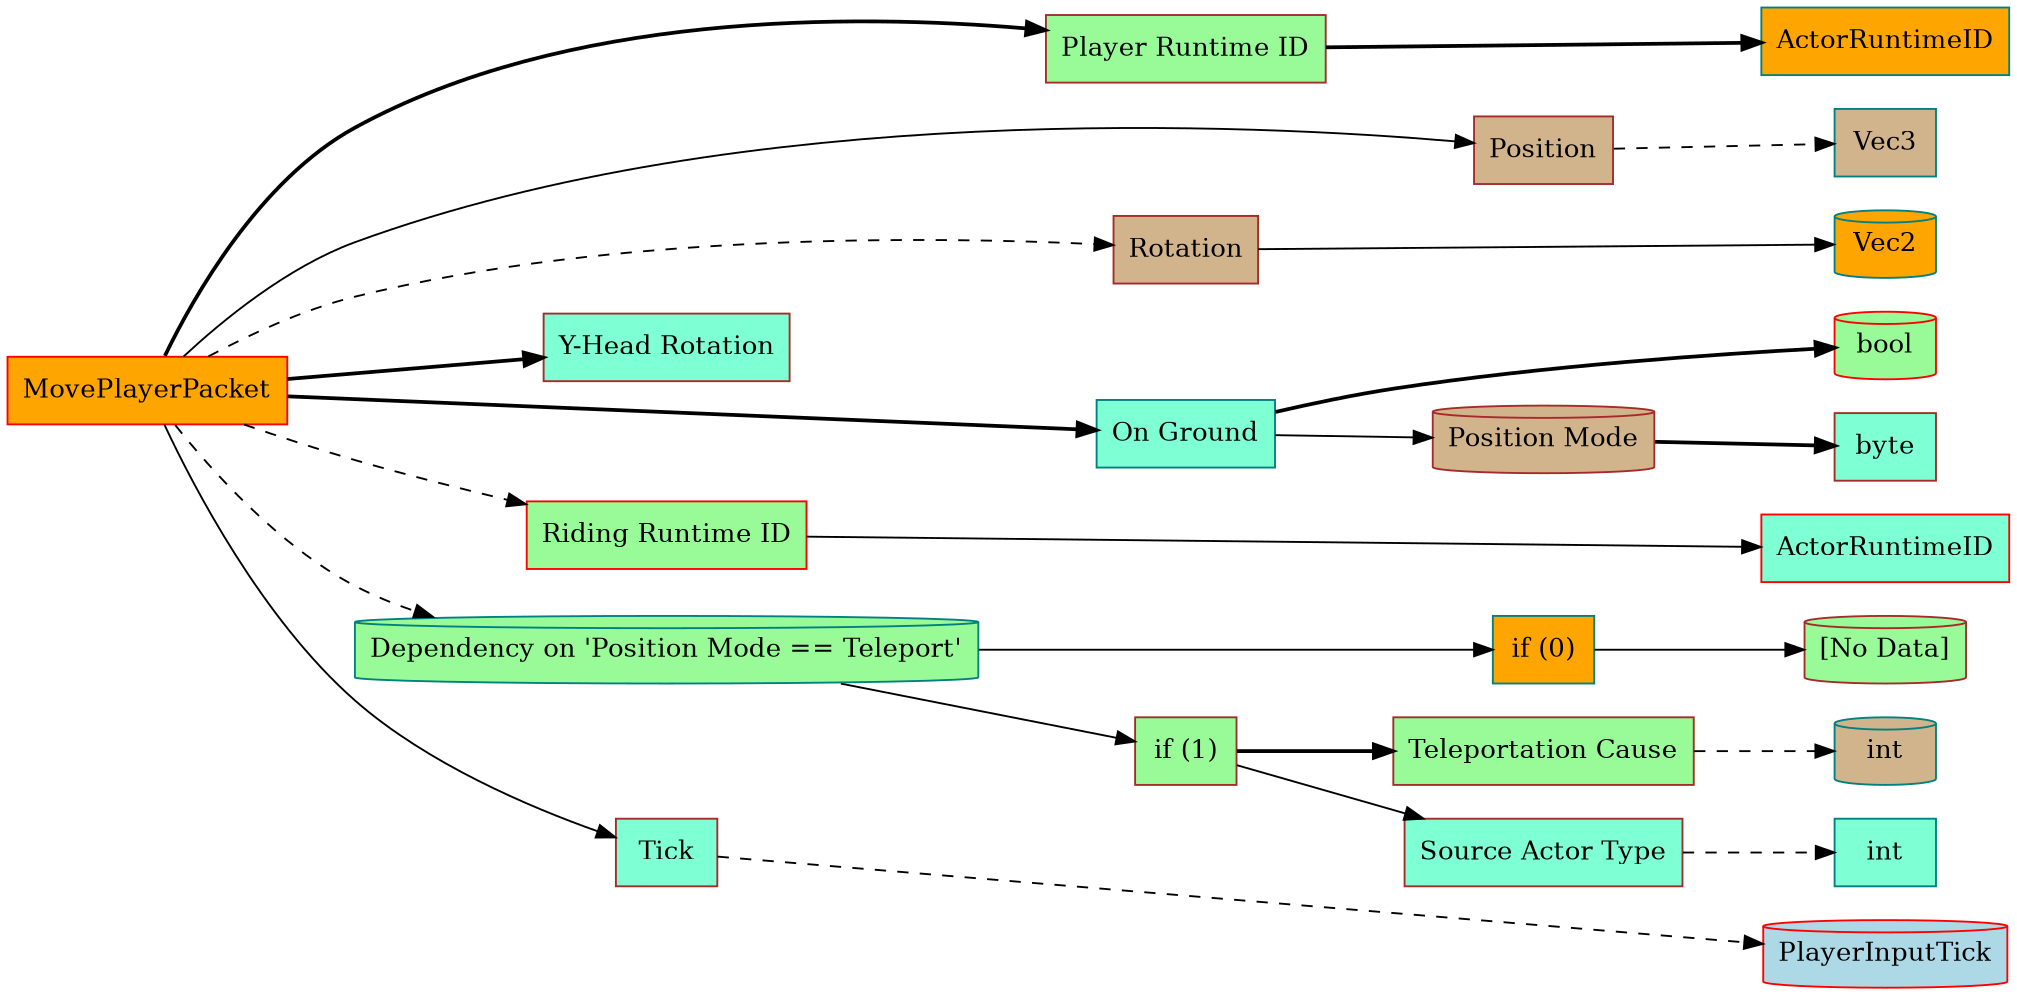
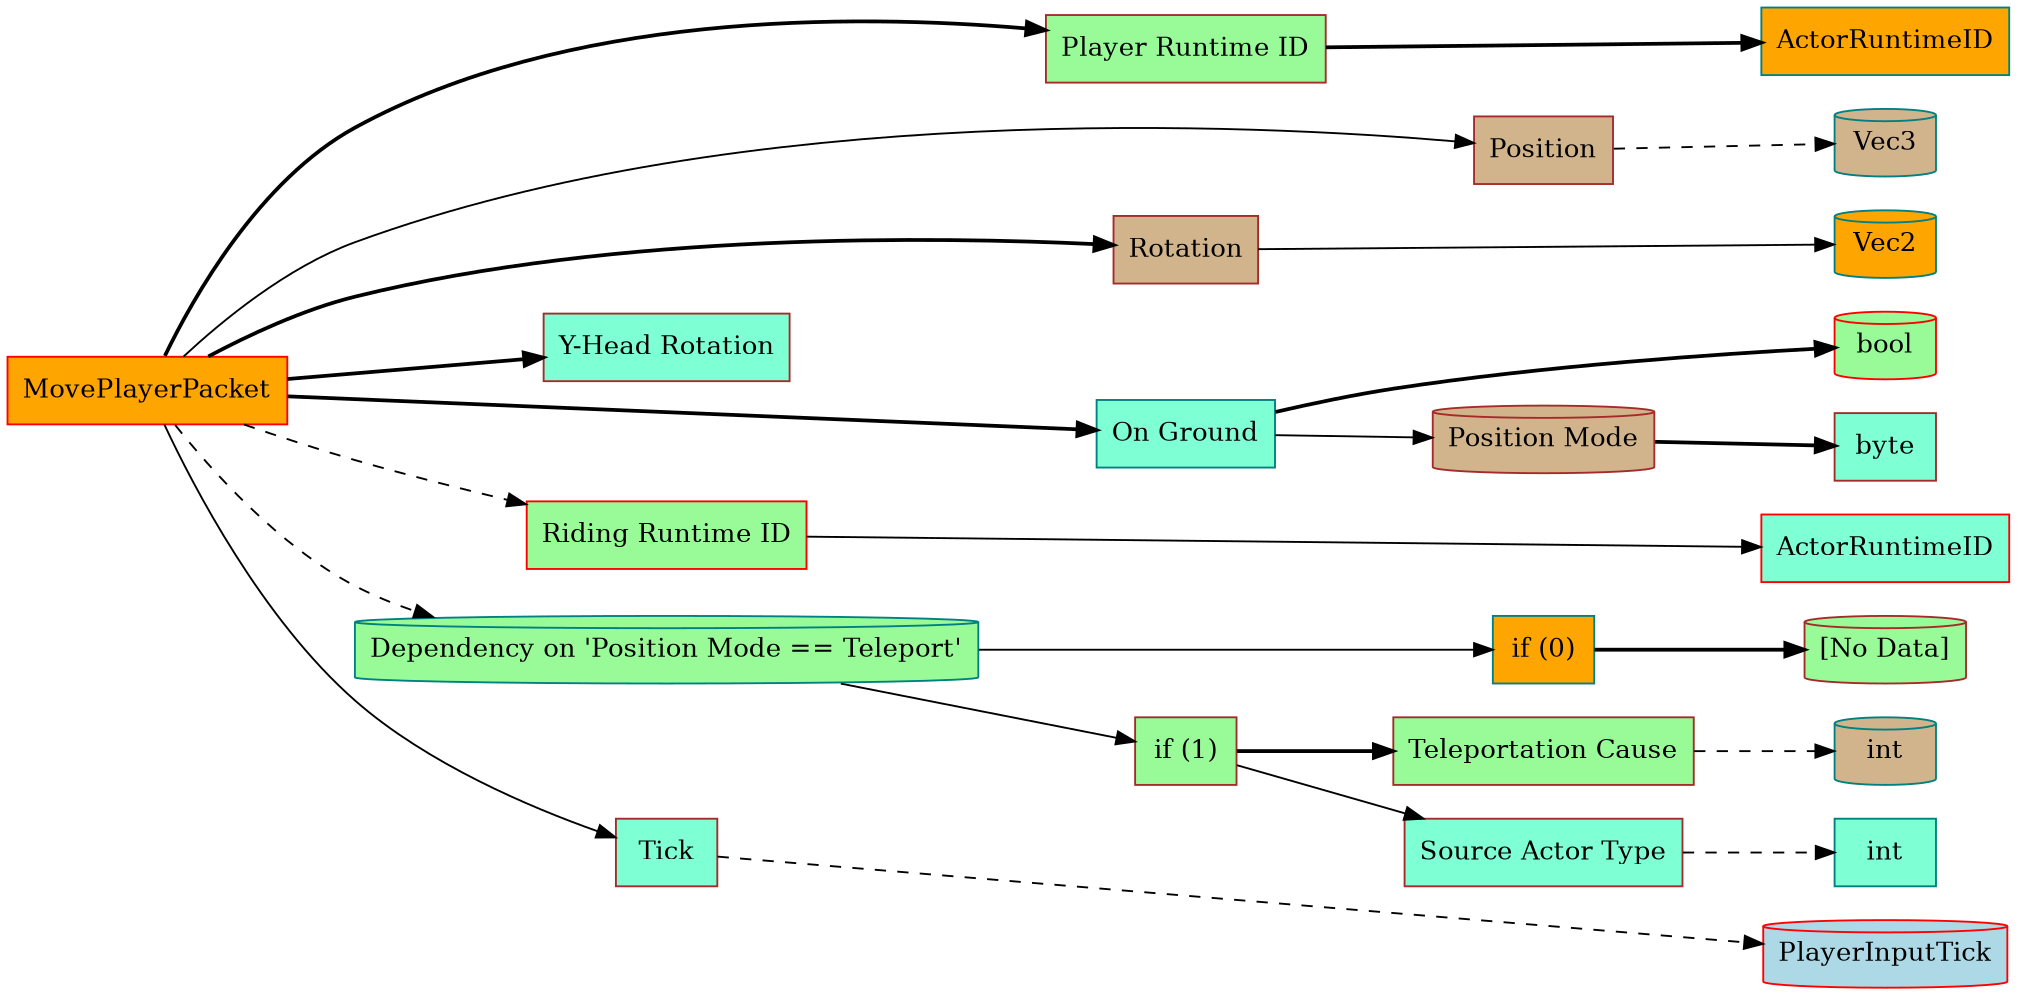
node "Vec3": shape box -> cylinder
edge "MovePlayerPacket" -> "Rotation": style dashed -> bold
edge "if (0)" -> "[No Data]": style solid -> bold
